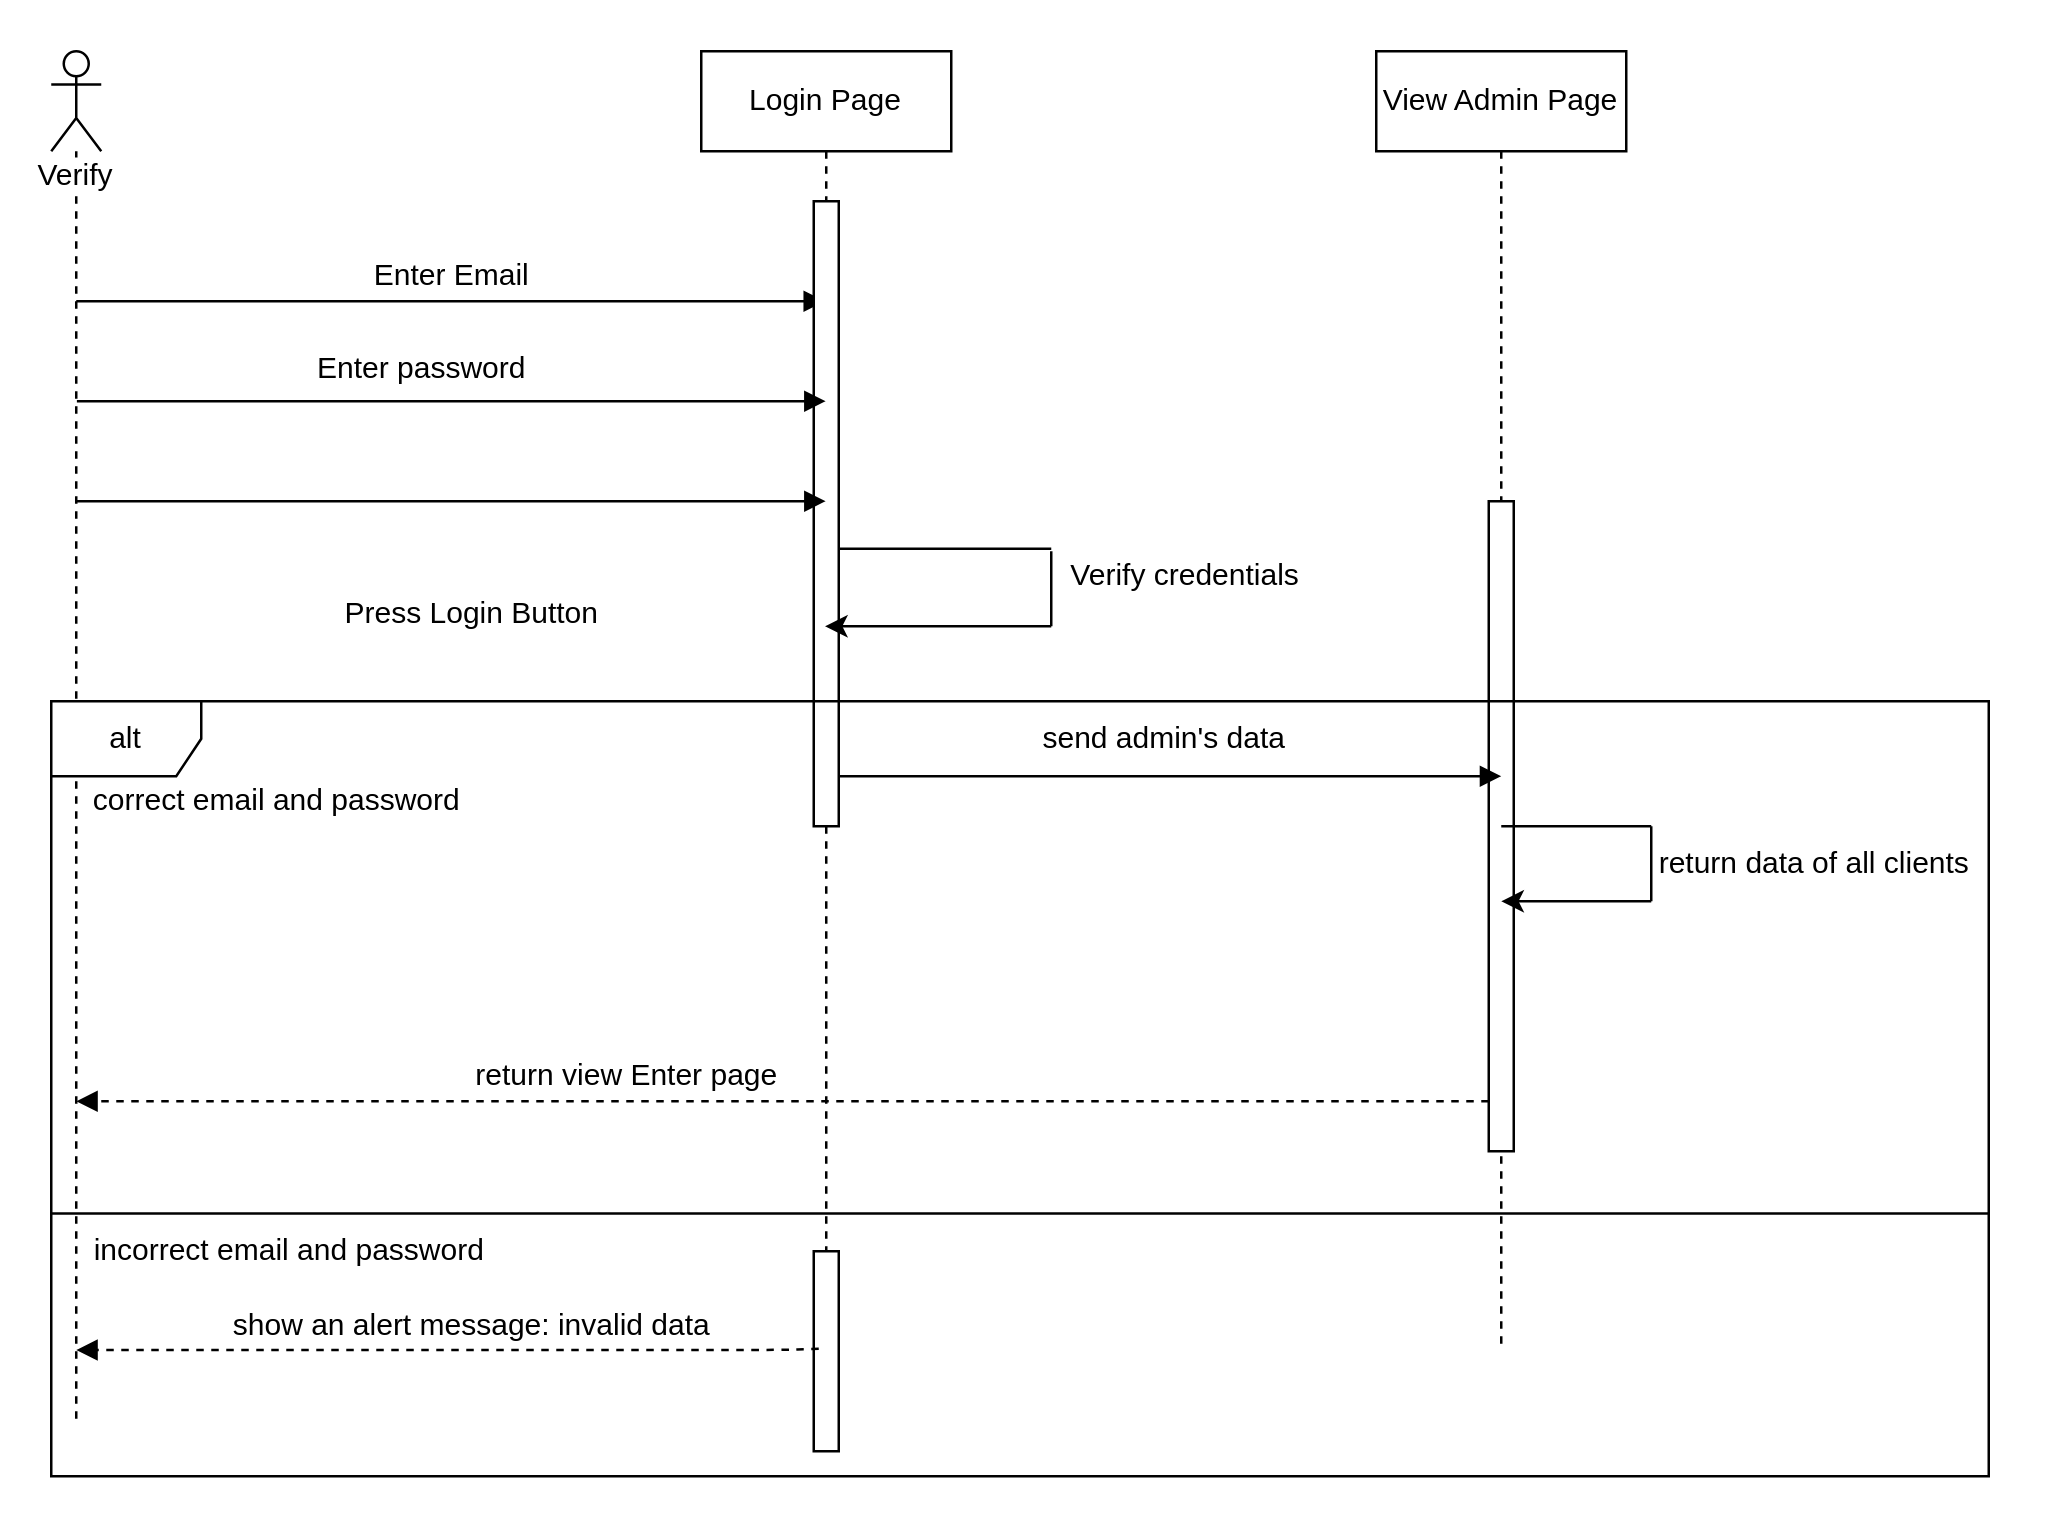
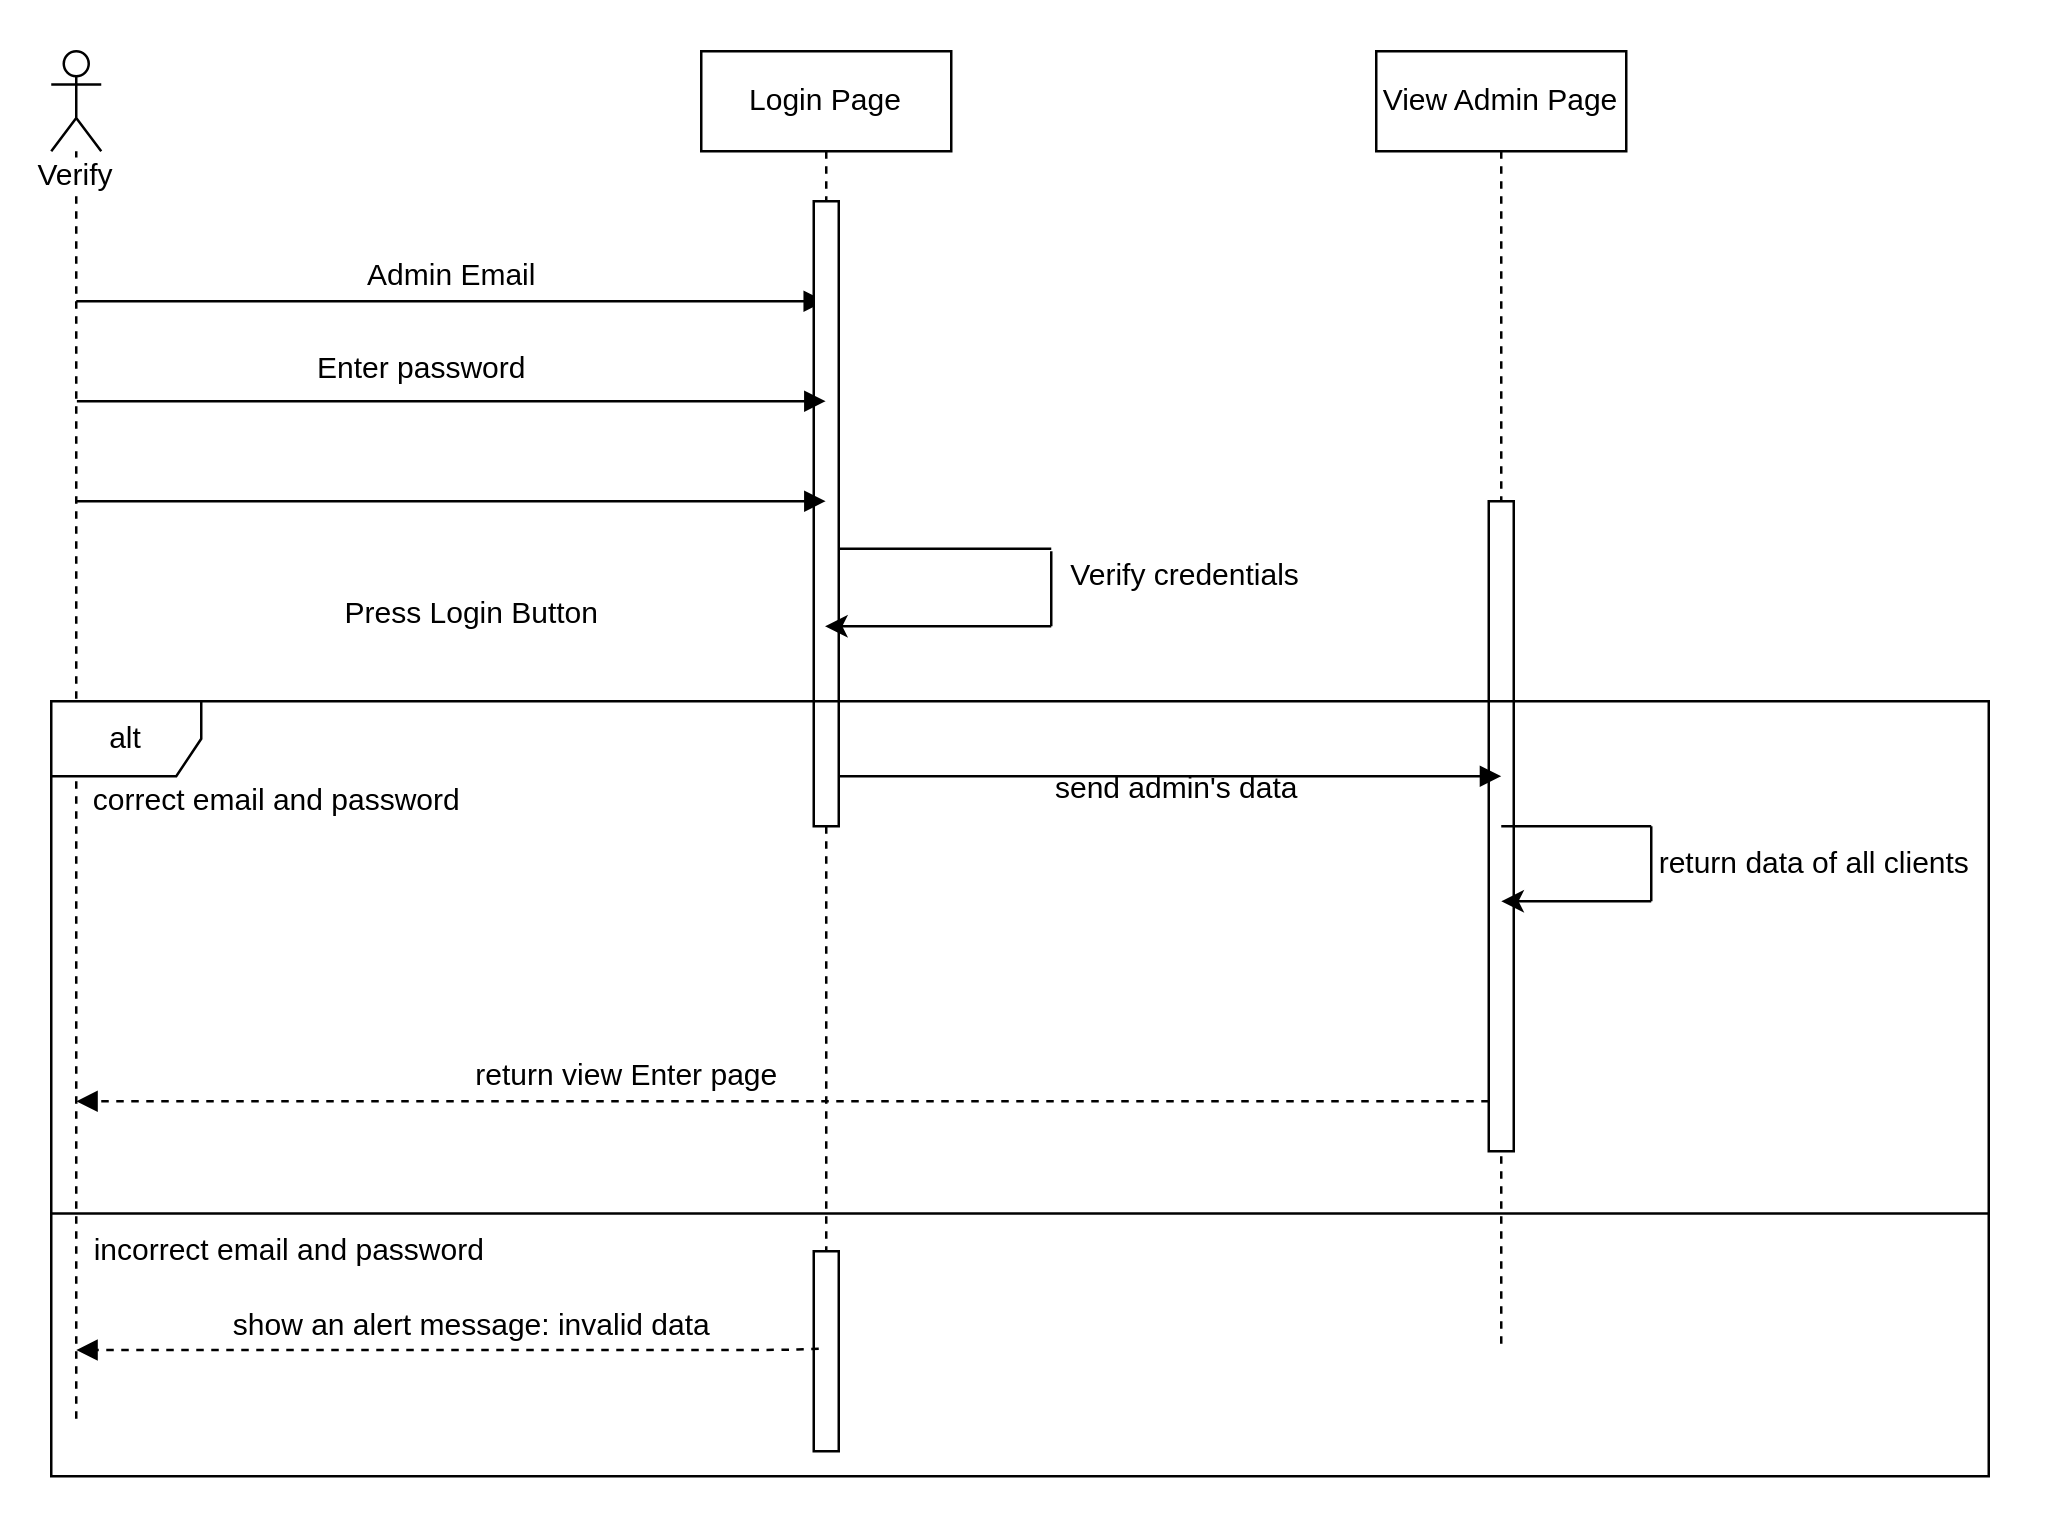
node "Enter Email": label "Enter Email" -> "Admin Email"
node "send admin's data": moved (1164, 739) -> (1176, 789)
